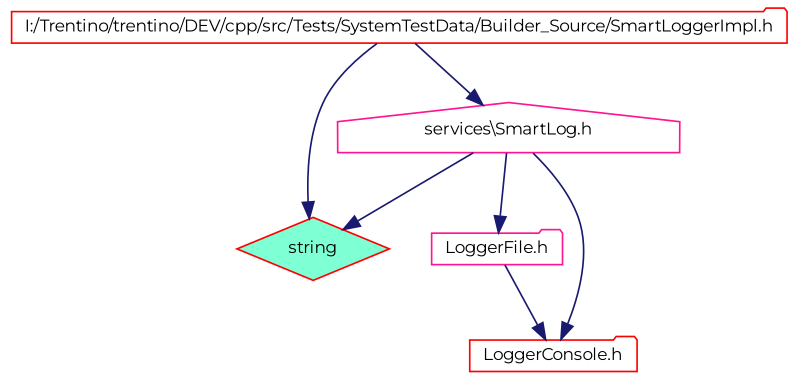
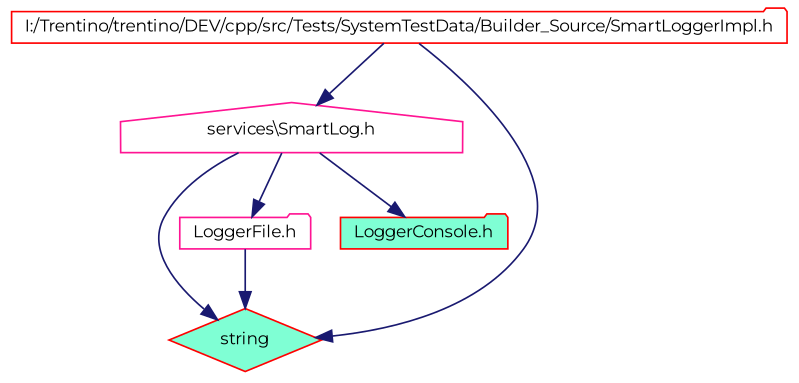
edge "LoggerFile.h" -> "LoggerConsole.h": now "LoggerFile.h" -> "string"
node "LoggerConsole.h": fillcolor white -> aquamarine
